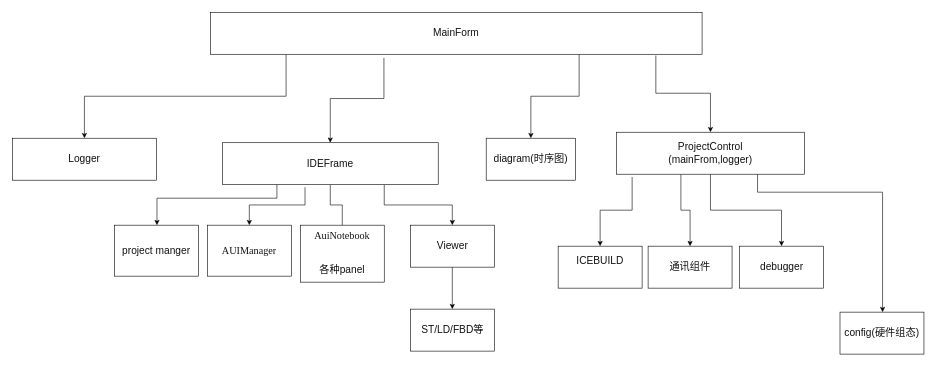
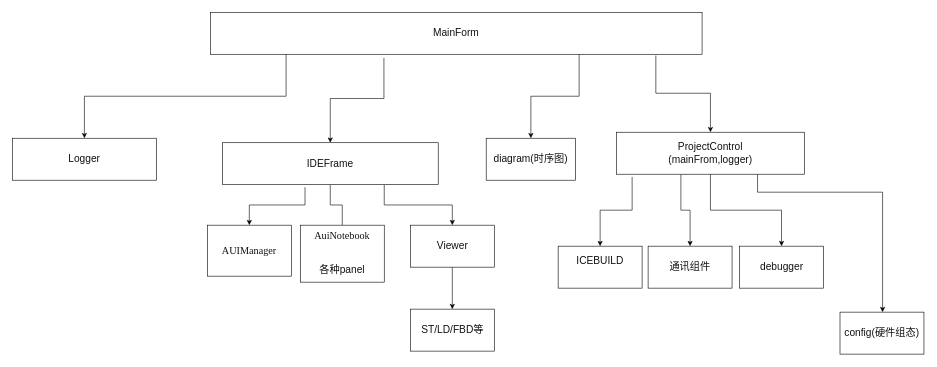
edge "IDEFrame" -> "project manger": removed
node "project manger": removed
